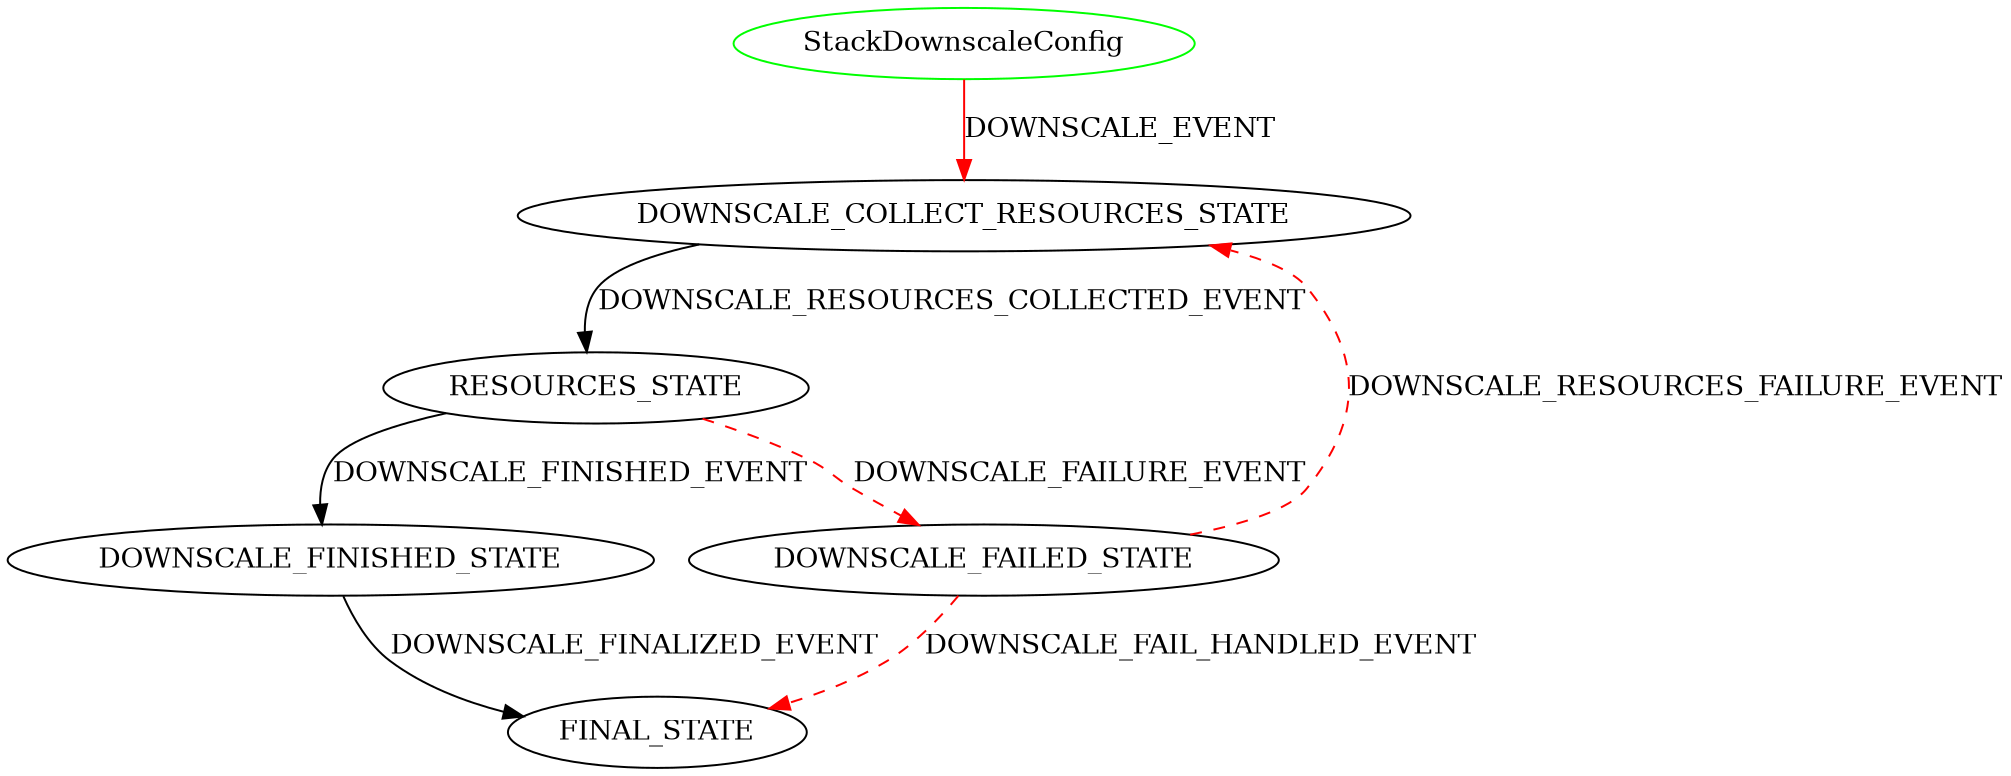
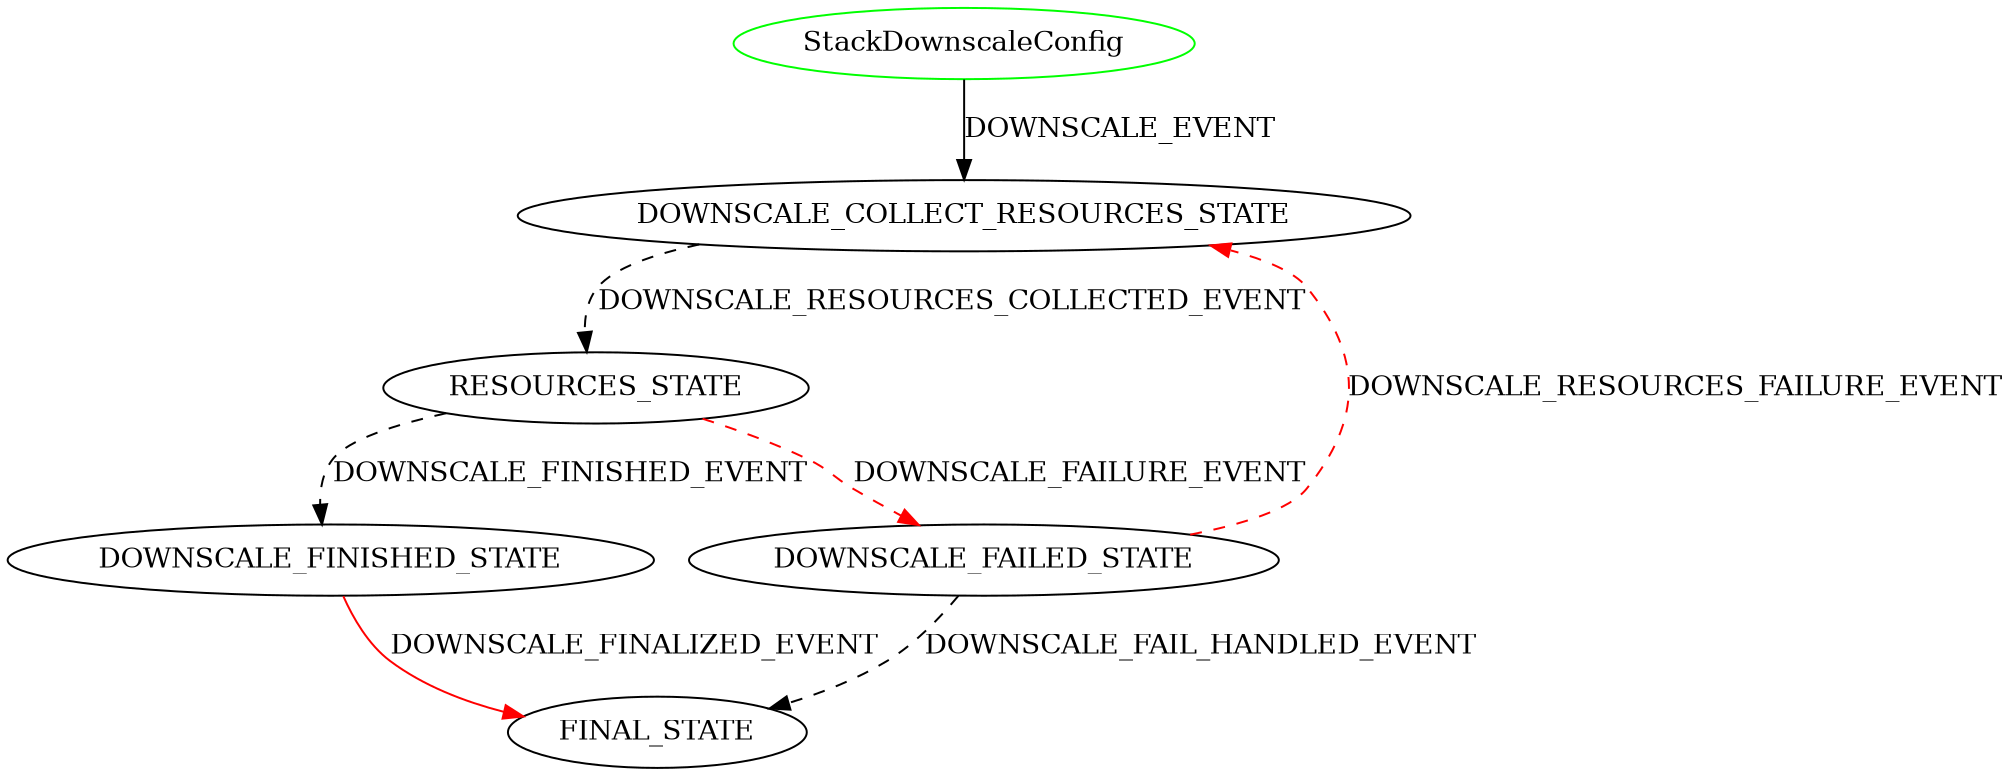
edge "StackDownscaleConfig" -> "DOWNSCALE_COLLECT_RESOURCES_STATE": color red -> black
edge "DOWNSCALE_COLLECT_RESOURCES_STATE" -> "RESOURCES_STATE": style solid -> dashed
edge "RESOURCES_STATE" -> "DOWNSCALE_FINISHED_STATE": style solid -> dashed
edge "DOWNSCALE_FAILED_STATE" -> "FINAL_STATE": color red -> black
edge "DOWNSCALE_FINISHED_STATE" -> "FINAL_STATE": color black -> red
